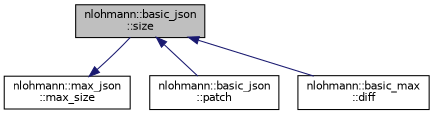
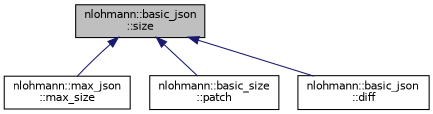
edge "nlohmann::basic_json ::size" -> "nlohmann::max_json ::max_size": reversed
node "nlohmann::basic_json ::patch": label "nlohmann::basic_json ::patch" -> "nlohmann::basic_size ::patch"
node "nlohmann::basic_max ::diff": label "nlohmann::basic_max ::diff" -> "nlohmann::basic_json ::diff"
